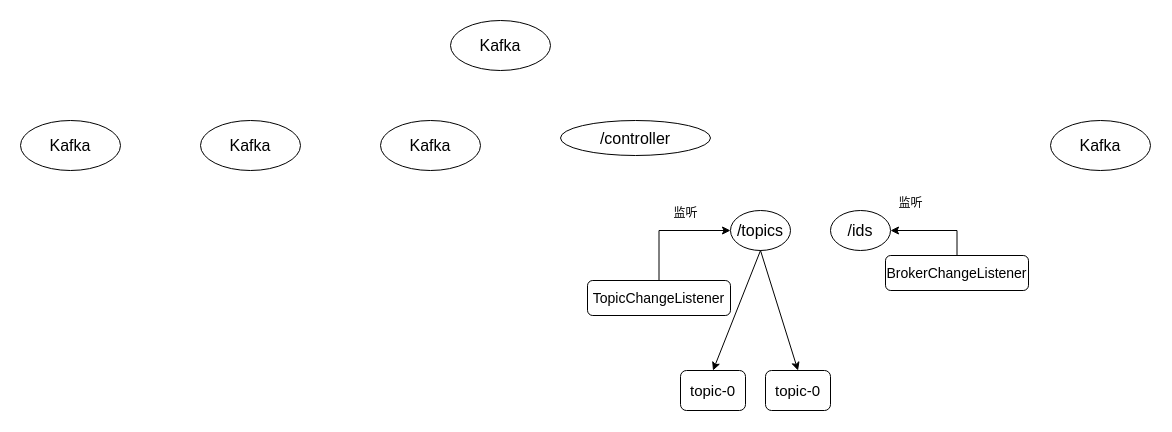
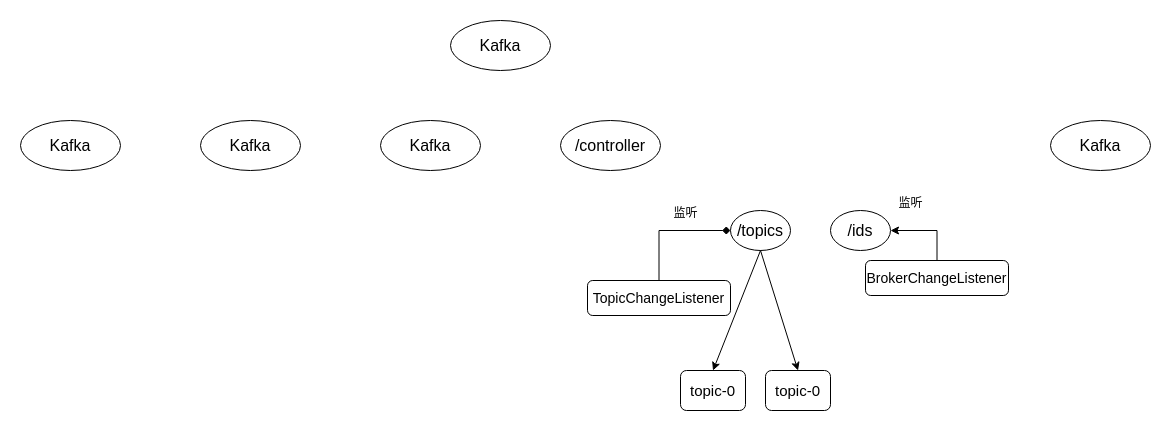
node "/controller": size 150x35 -> 100x50
edge "TopicChangeListener" -> "/topics": arrowhead classic -> diamond
node "BrokerChangeListener": moved (957, 273) -> (937, 278)
